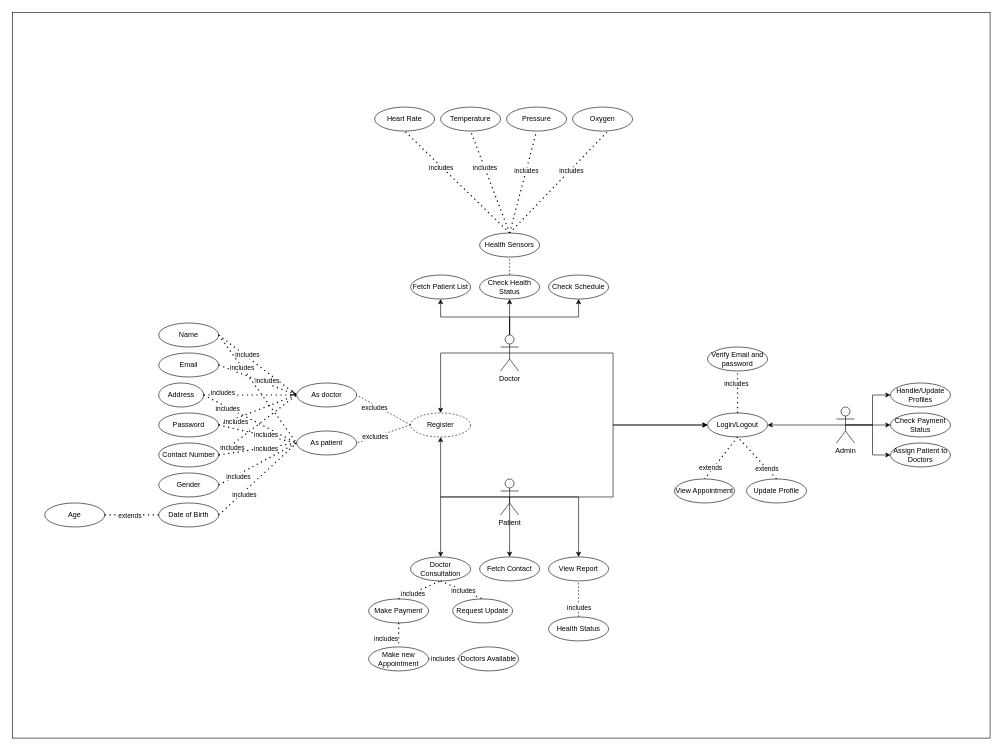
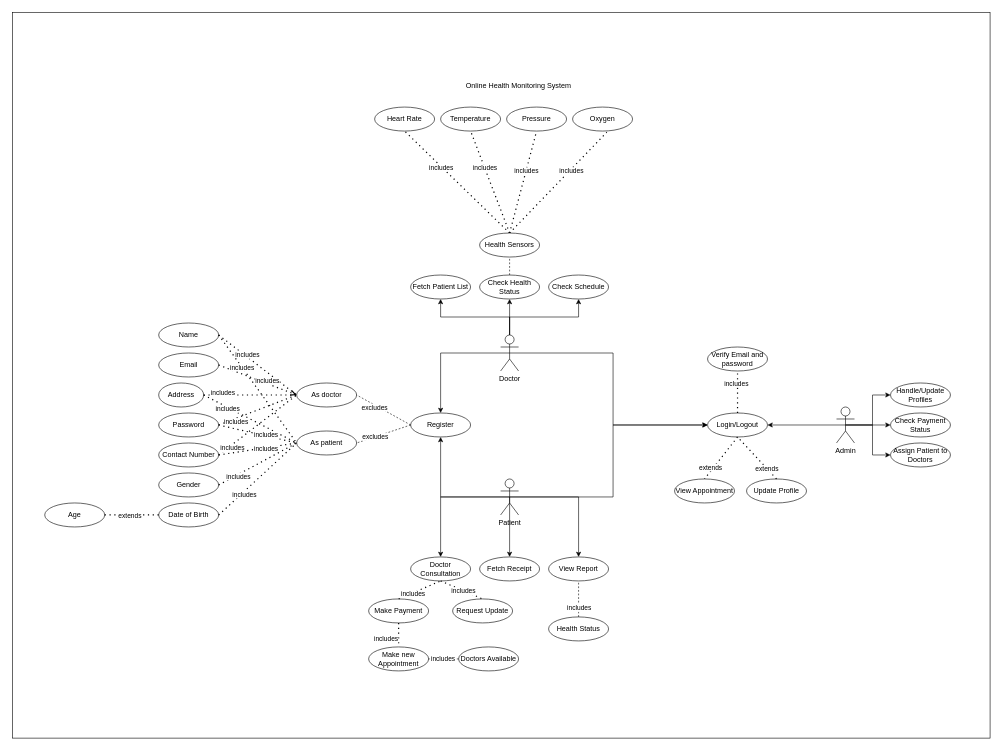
node "Online Health Monitoring System": added
node "Register": style dashed -> solid
node "Fetch Contact": label "Fetch Contact" -> "Fetch Receipt"
